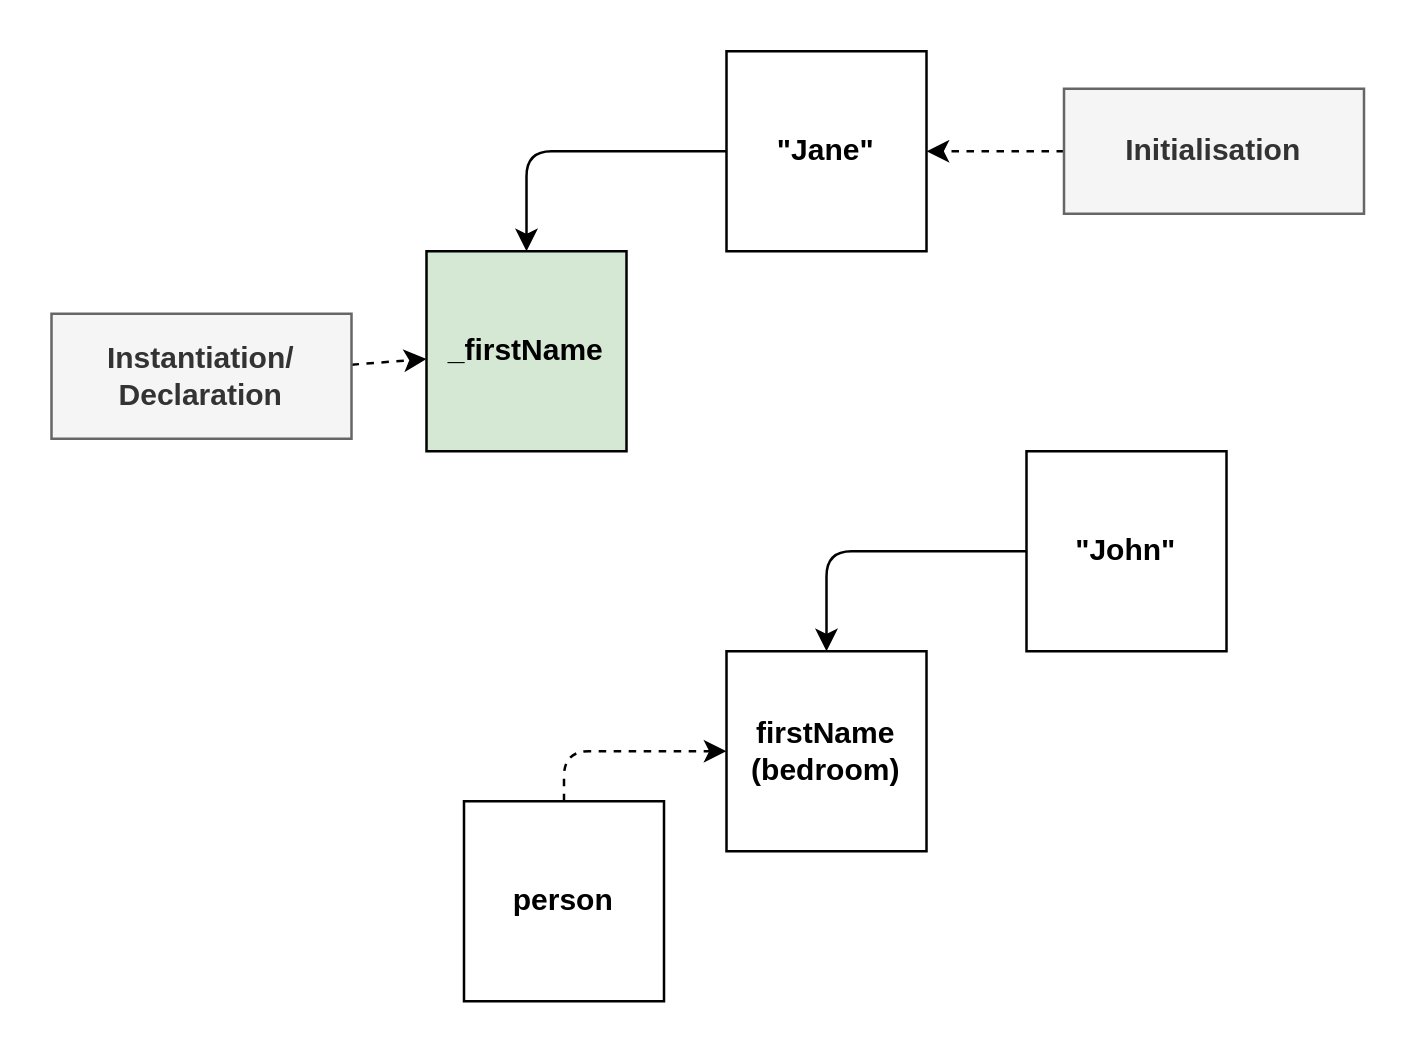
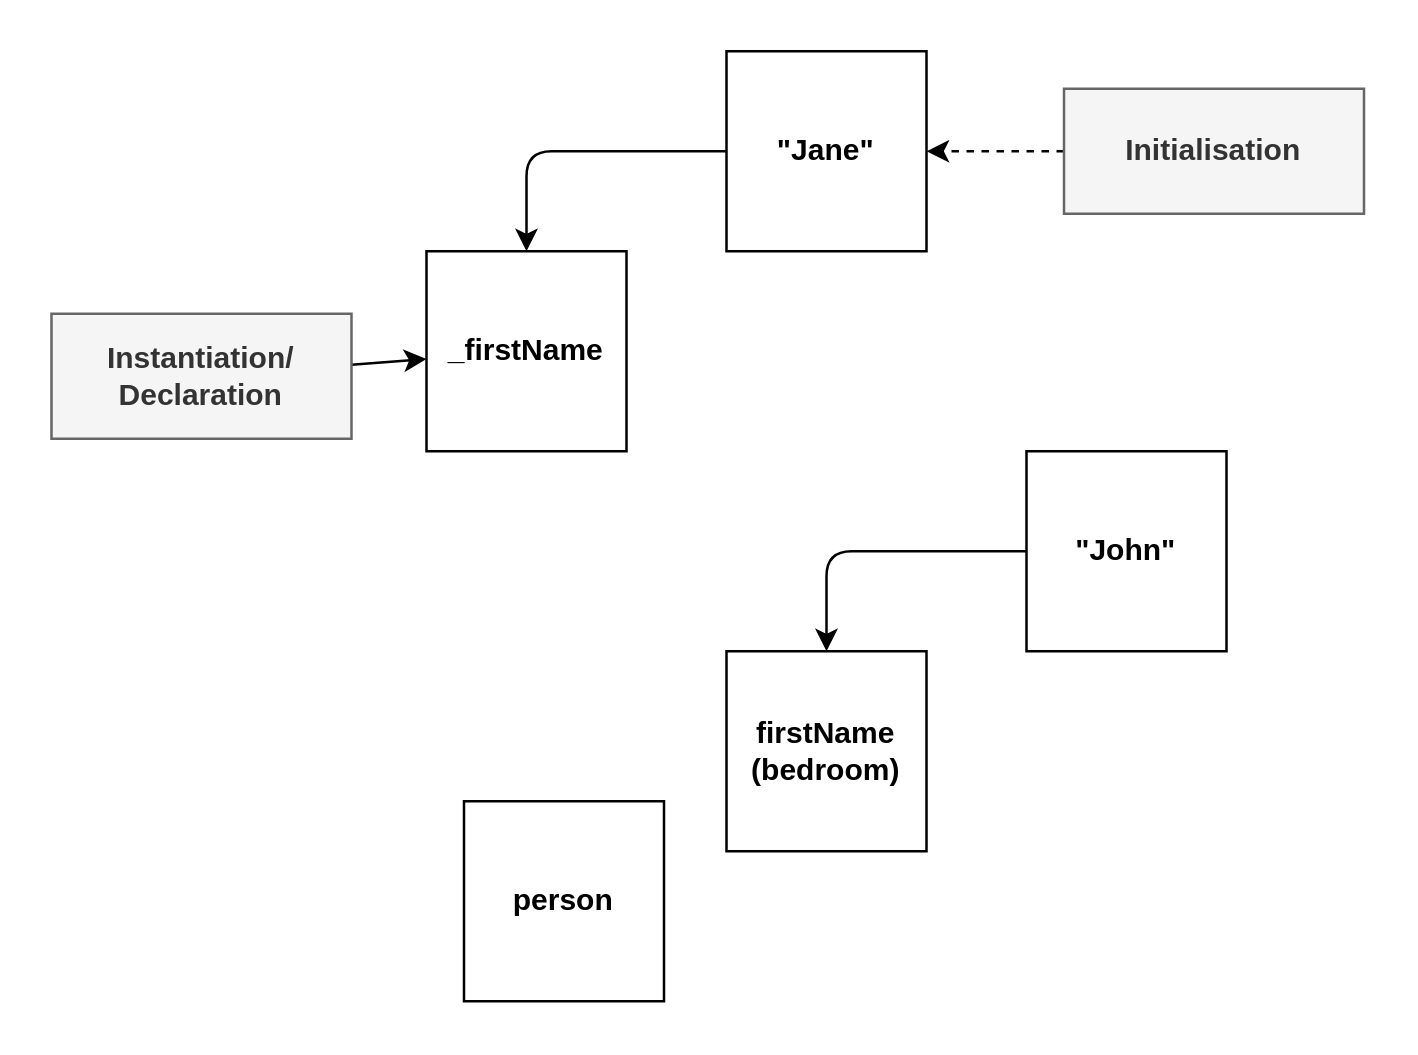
node "_firstName": fillcolor #d5e8d4 -> #ffffff
edge "Instantiation/ Declaration" -> "_firstName": style dashed -> solid
edge "person" -> "firstName (bedroom)": removed
